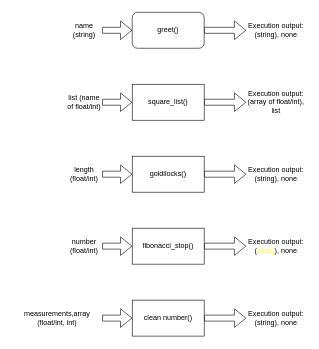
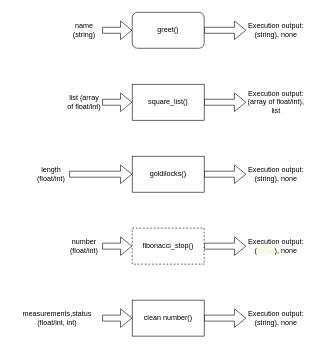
node "list (name of float/int)": label "list (name of float/int)" -> "list (array of float/int)"
node "length (float/int)": moved (84, 174) -> (51, 174)
node "fibonacci_stop()": style solid -> dashed
node "measurements,array (float/int, int)": label "measurements,array (float/int, int)" -> "measurements,status (float/int, int)"
